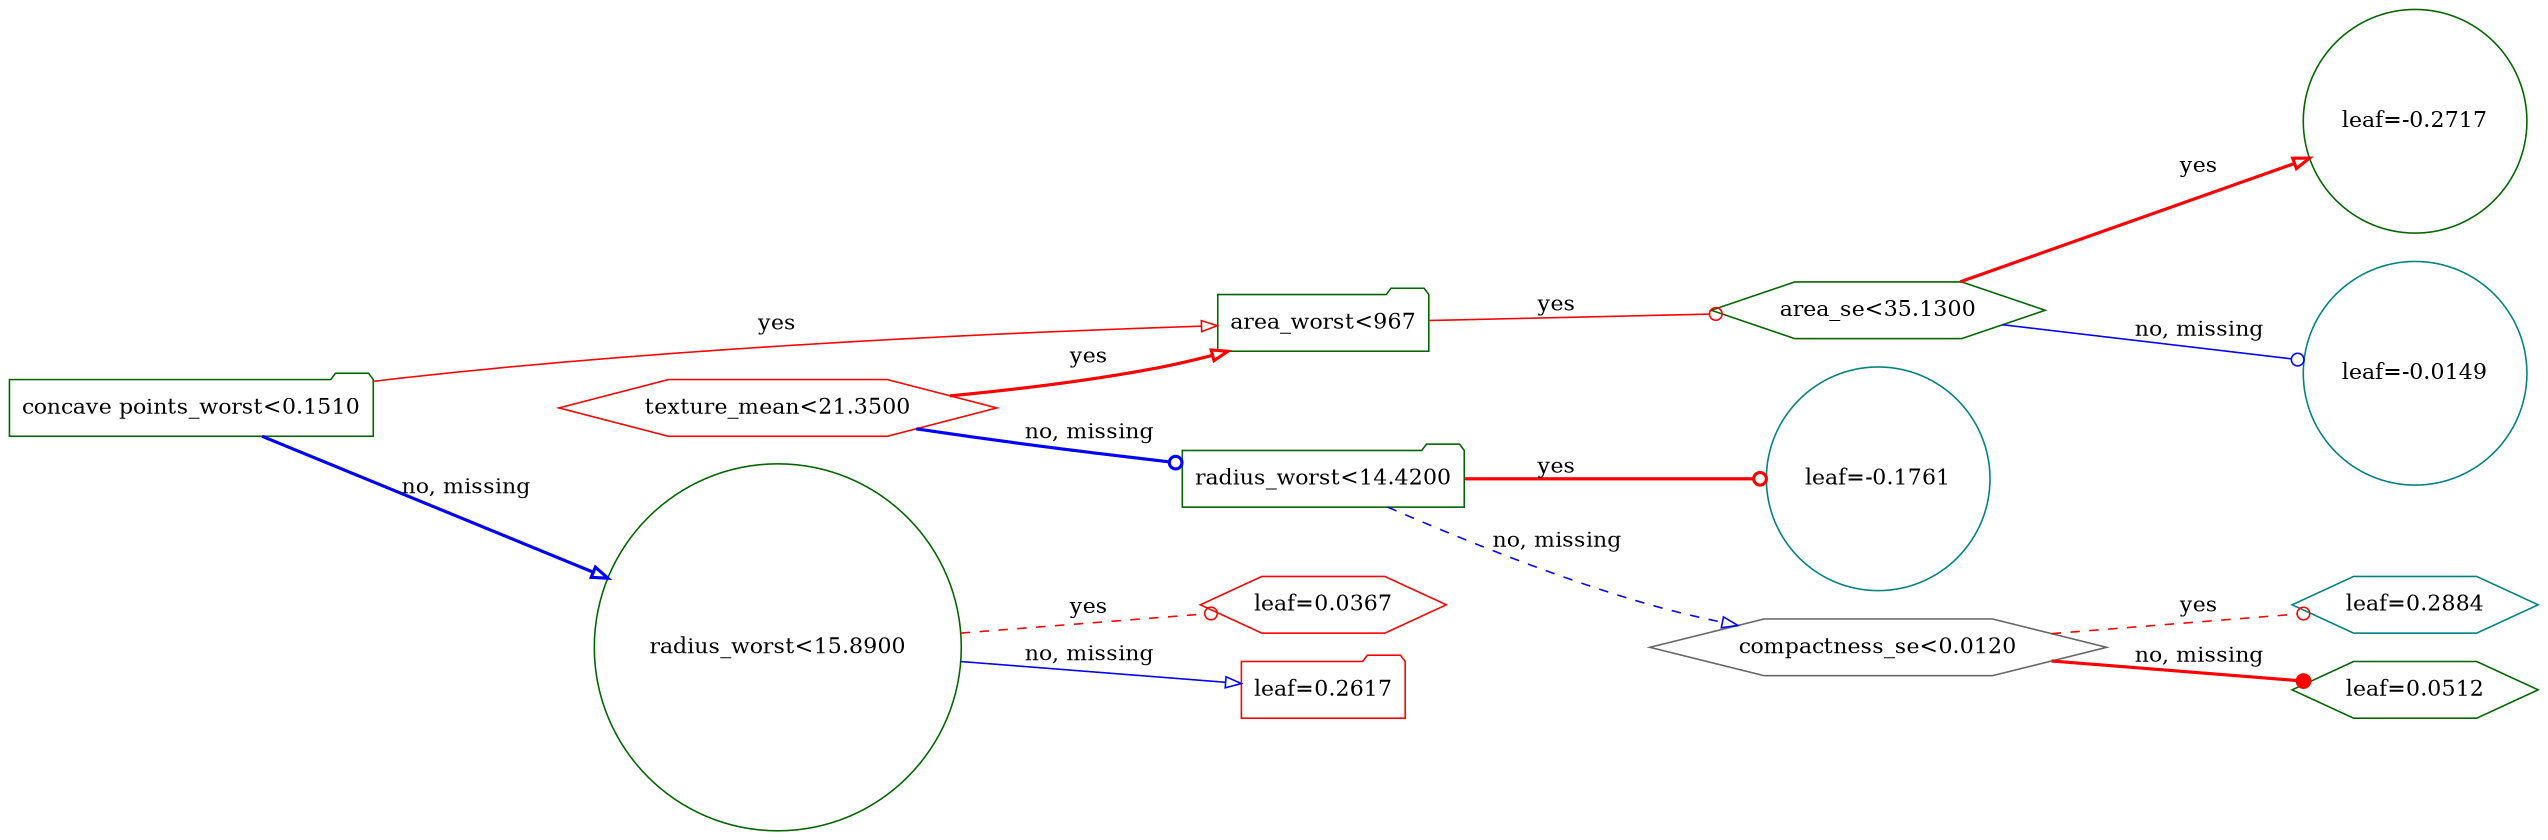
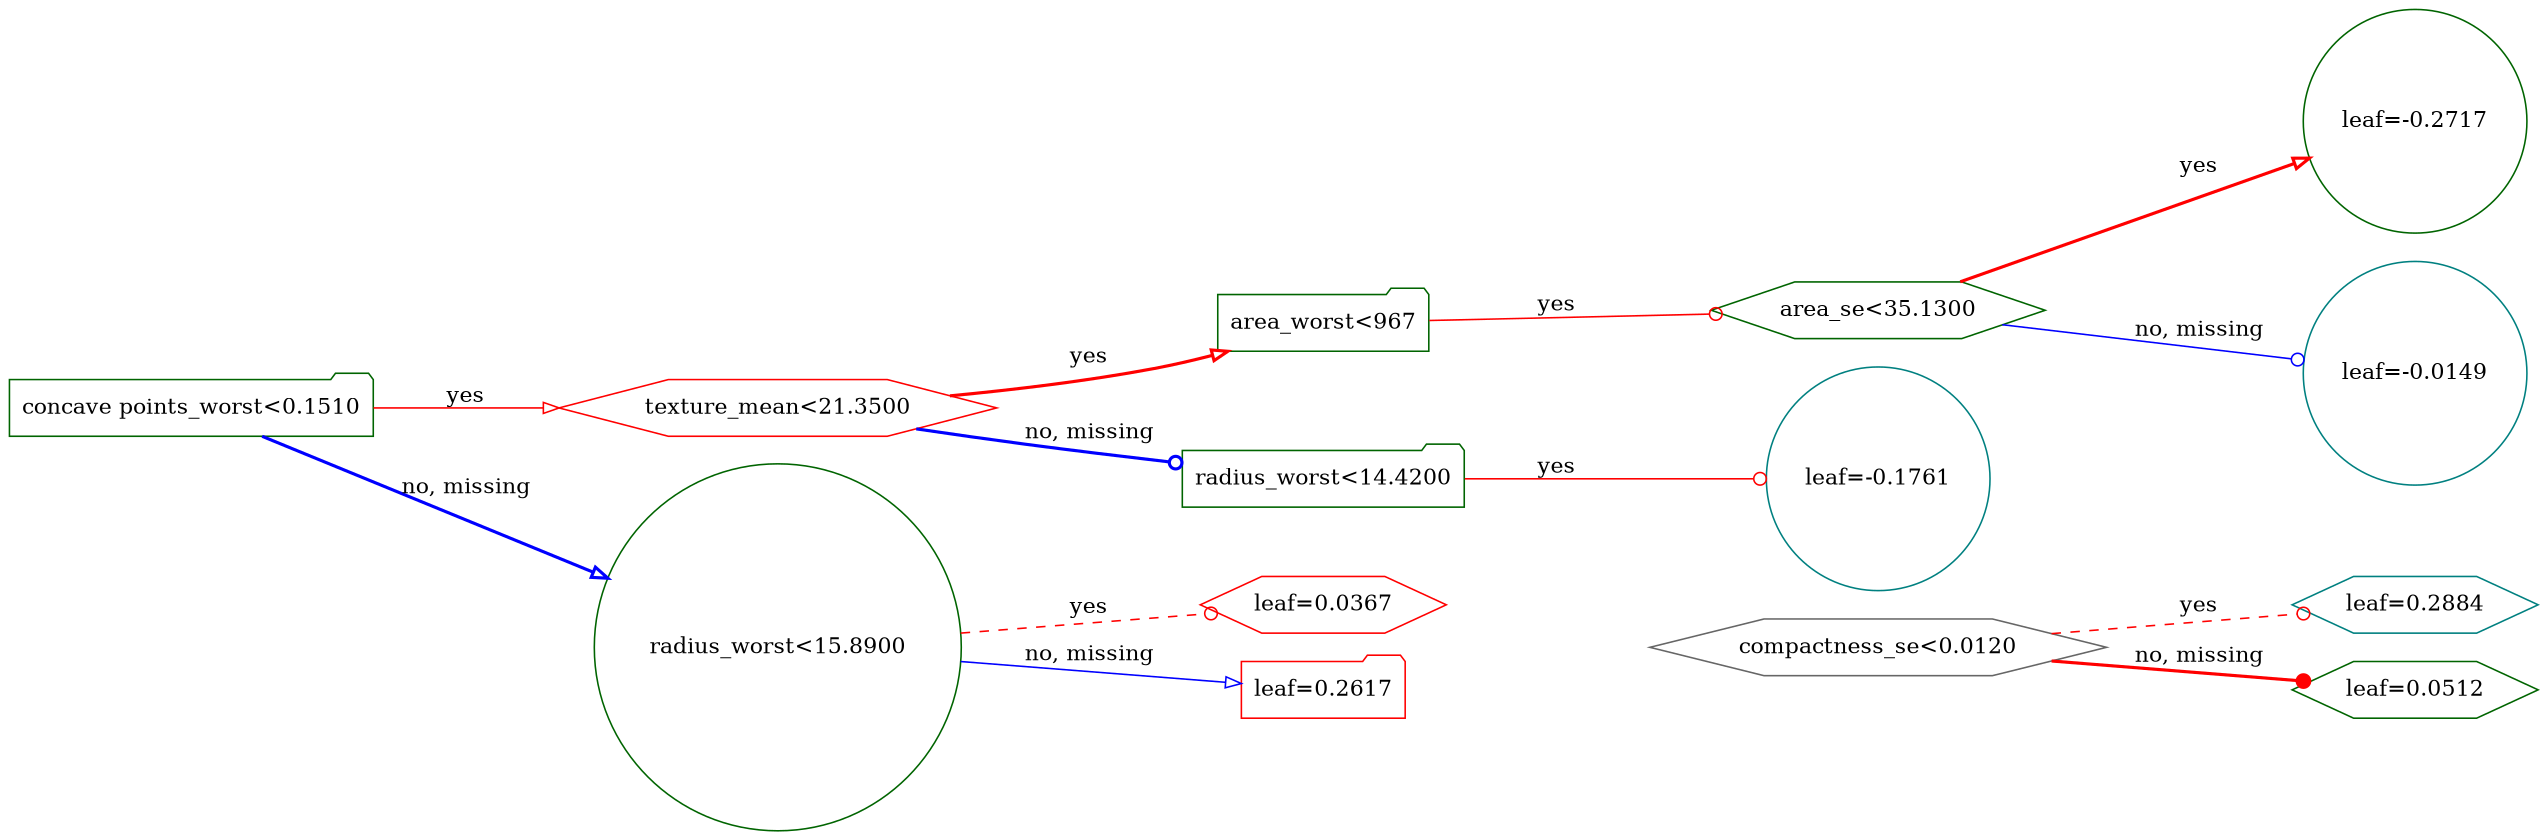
edge "concave points_worst<0.1510" -> "area_worst<967": now "concave points_worst<0.1510" -> "texture_mean<21.3500"
edge "radius_worst<14.4200" -> "leaf=-0.1761": style bold -> solid
edge "radius_worst<14.4200" -> "compactness_se<0.0120": removed, label "no, missing"
